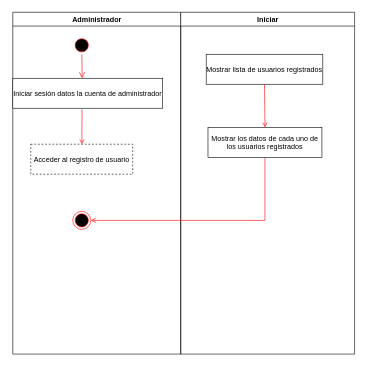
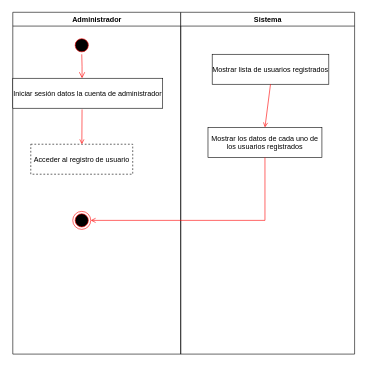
node "Iniciar": label "Iniciar" -> "Sistema"
node "Mostrar lista de usuarios registrados": moved (264, 69) -> (270, 69)
